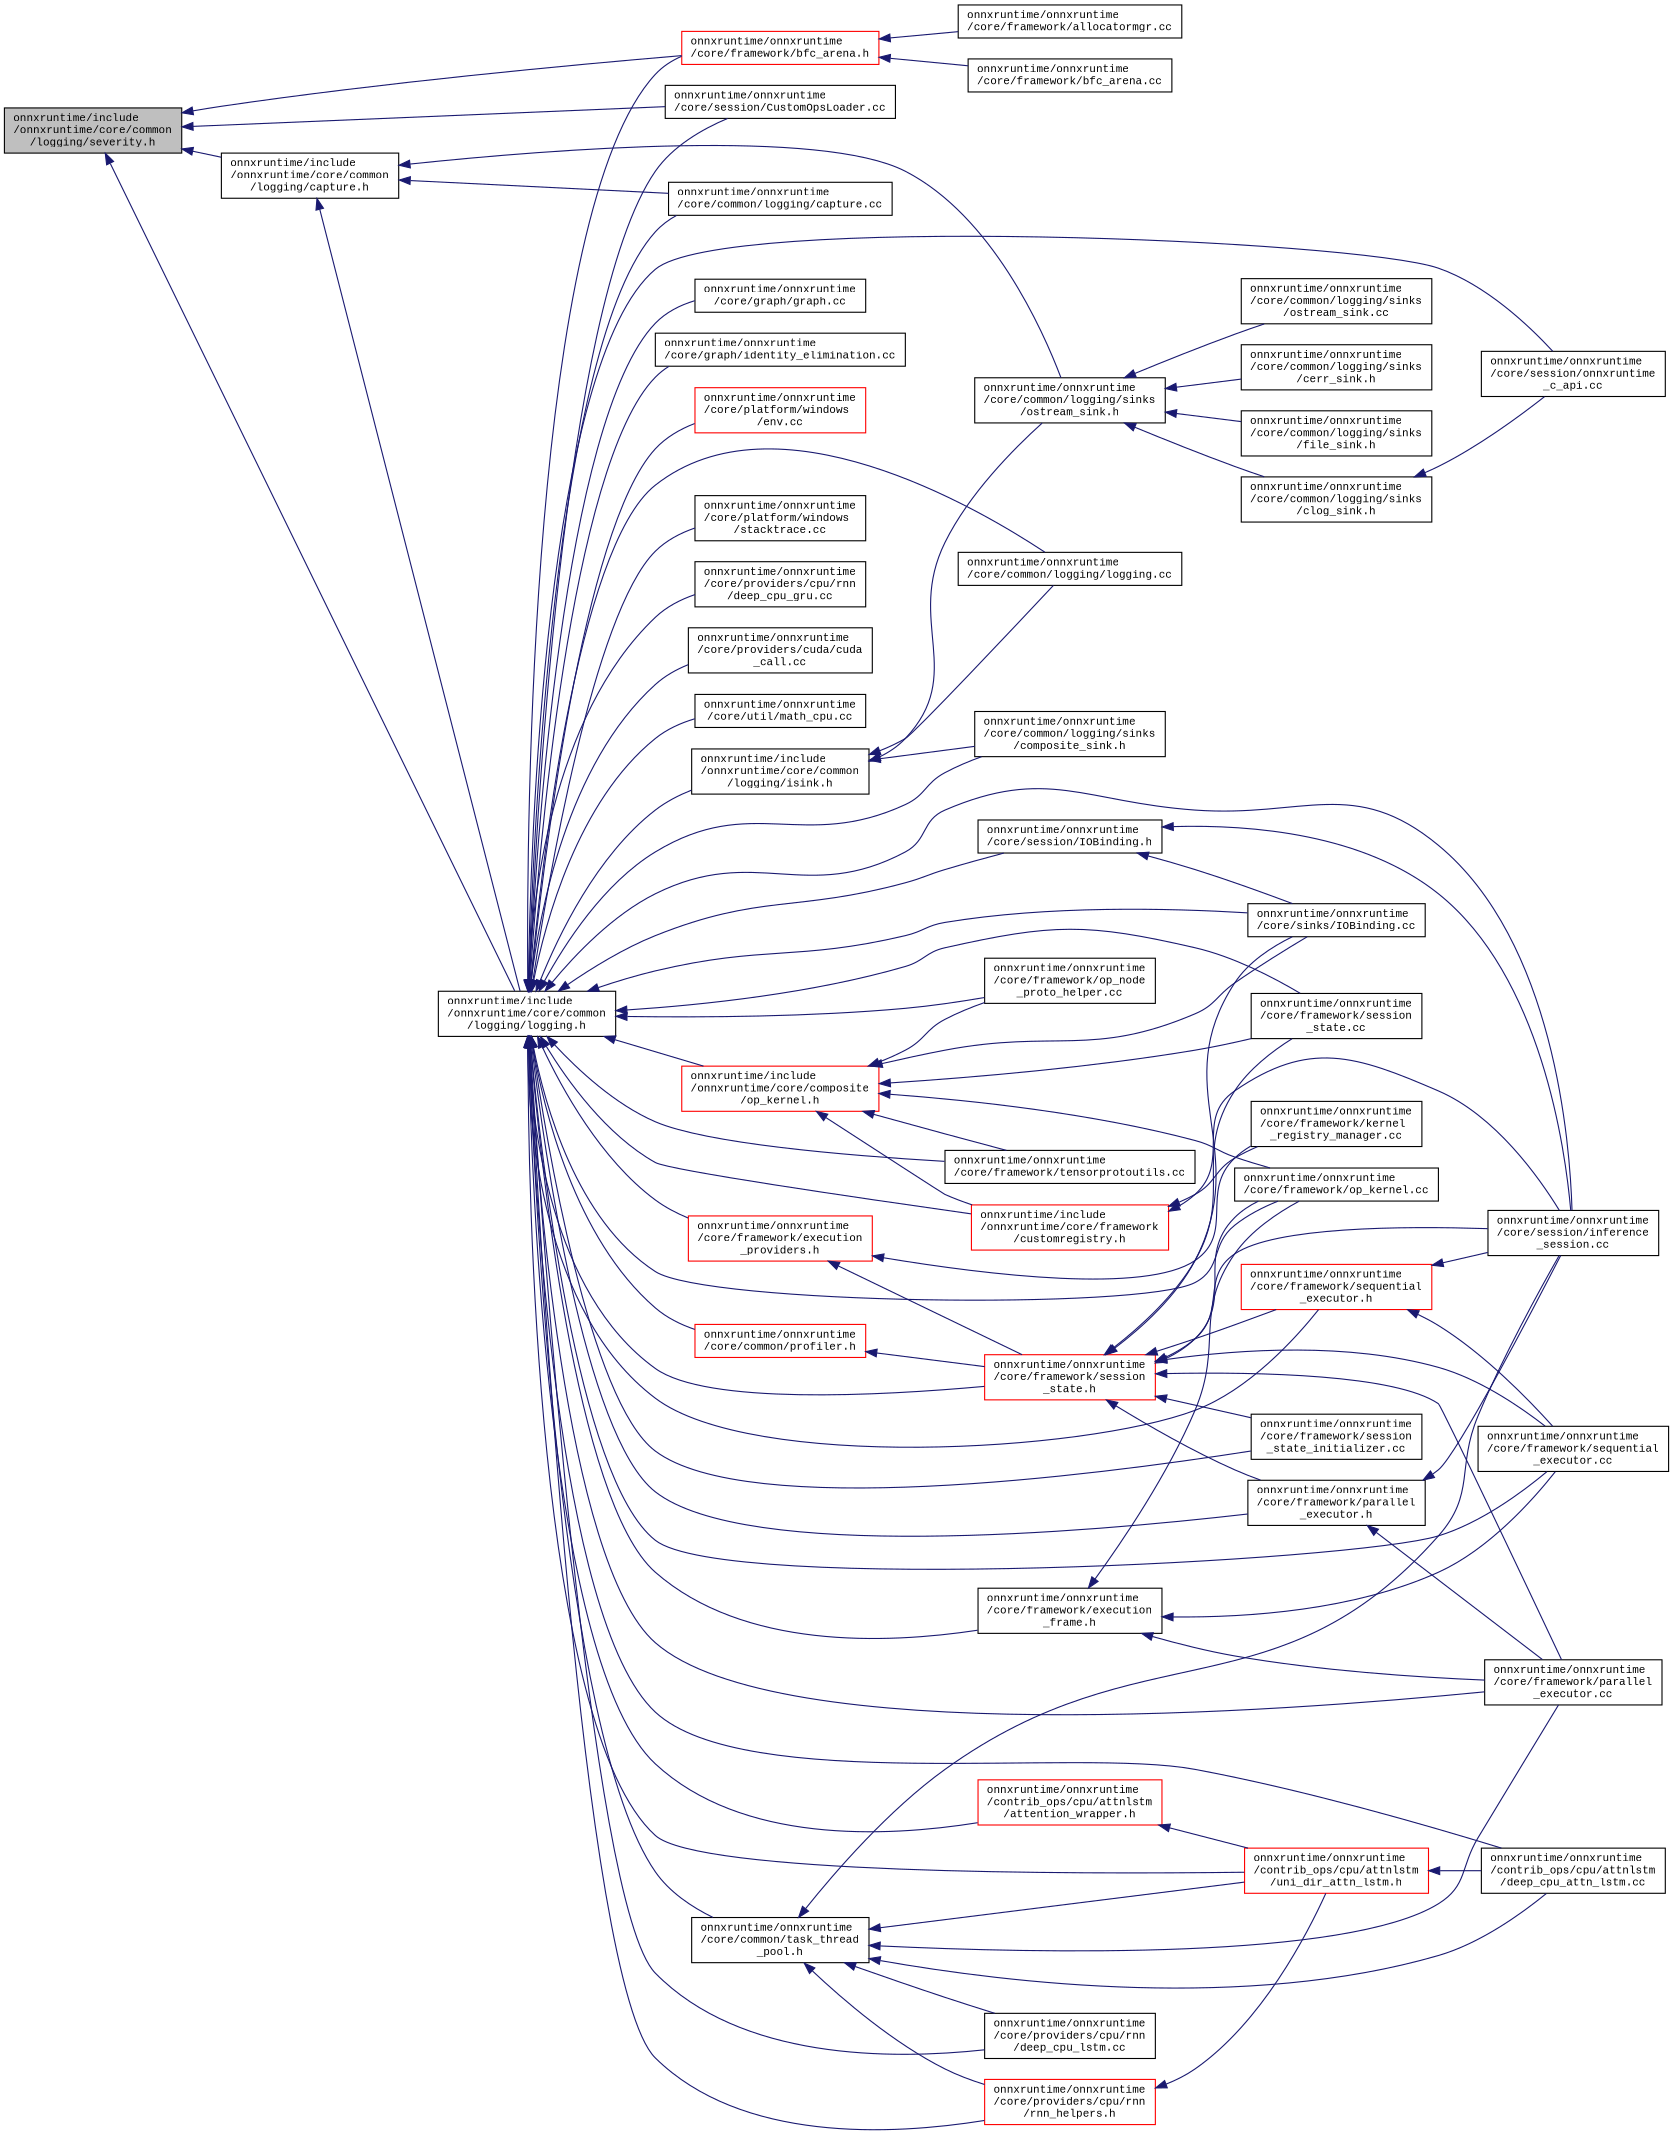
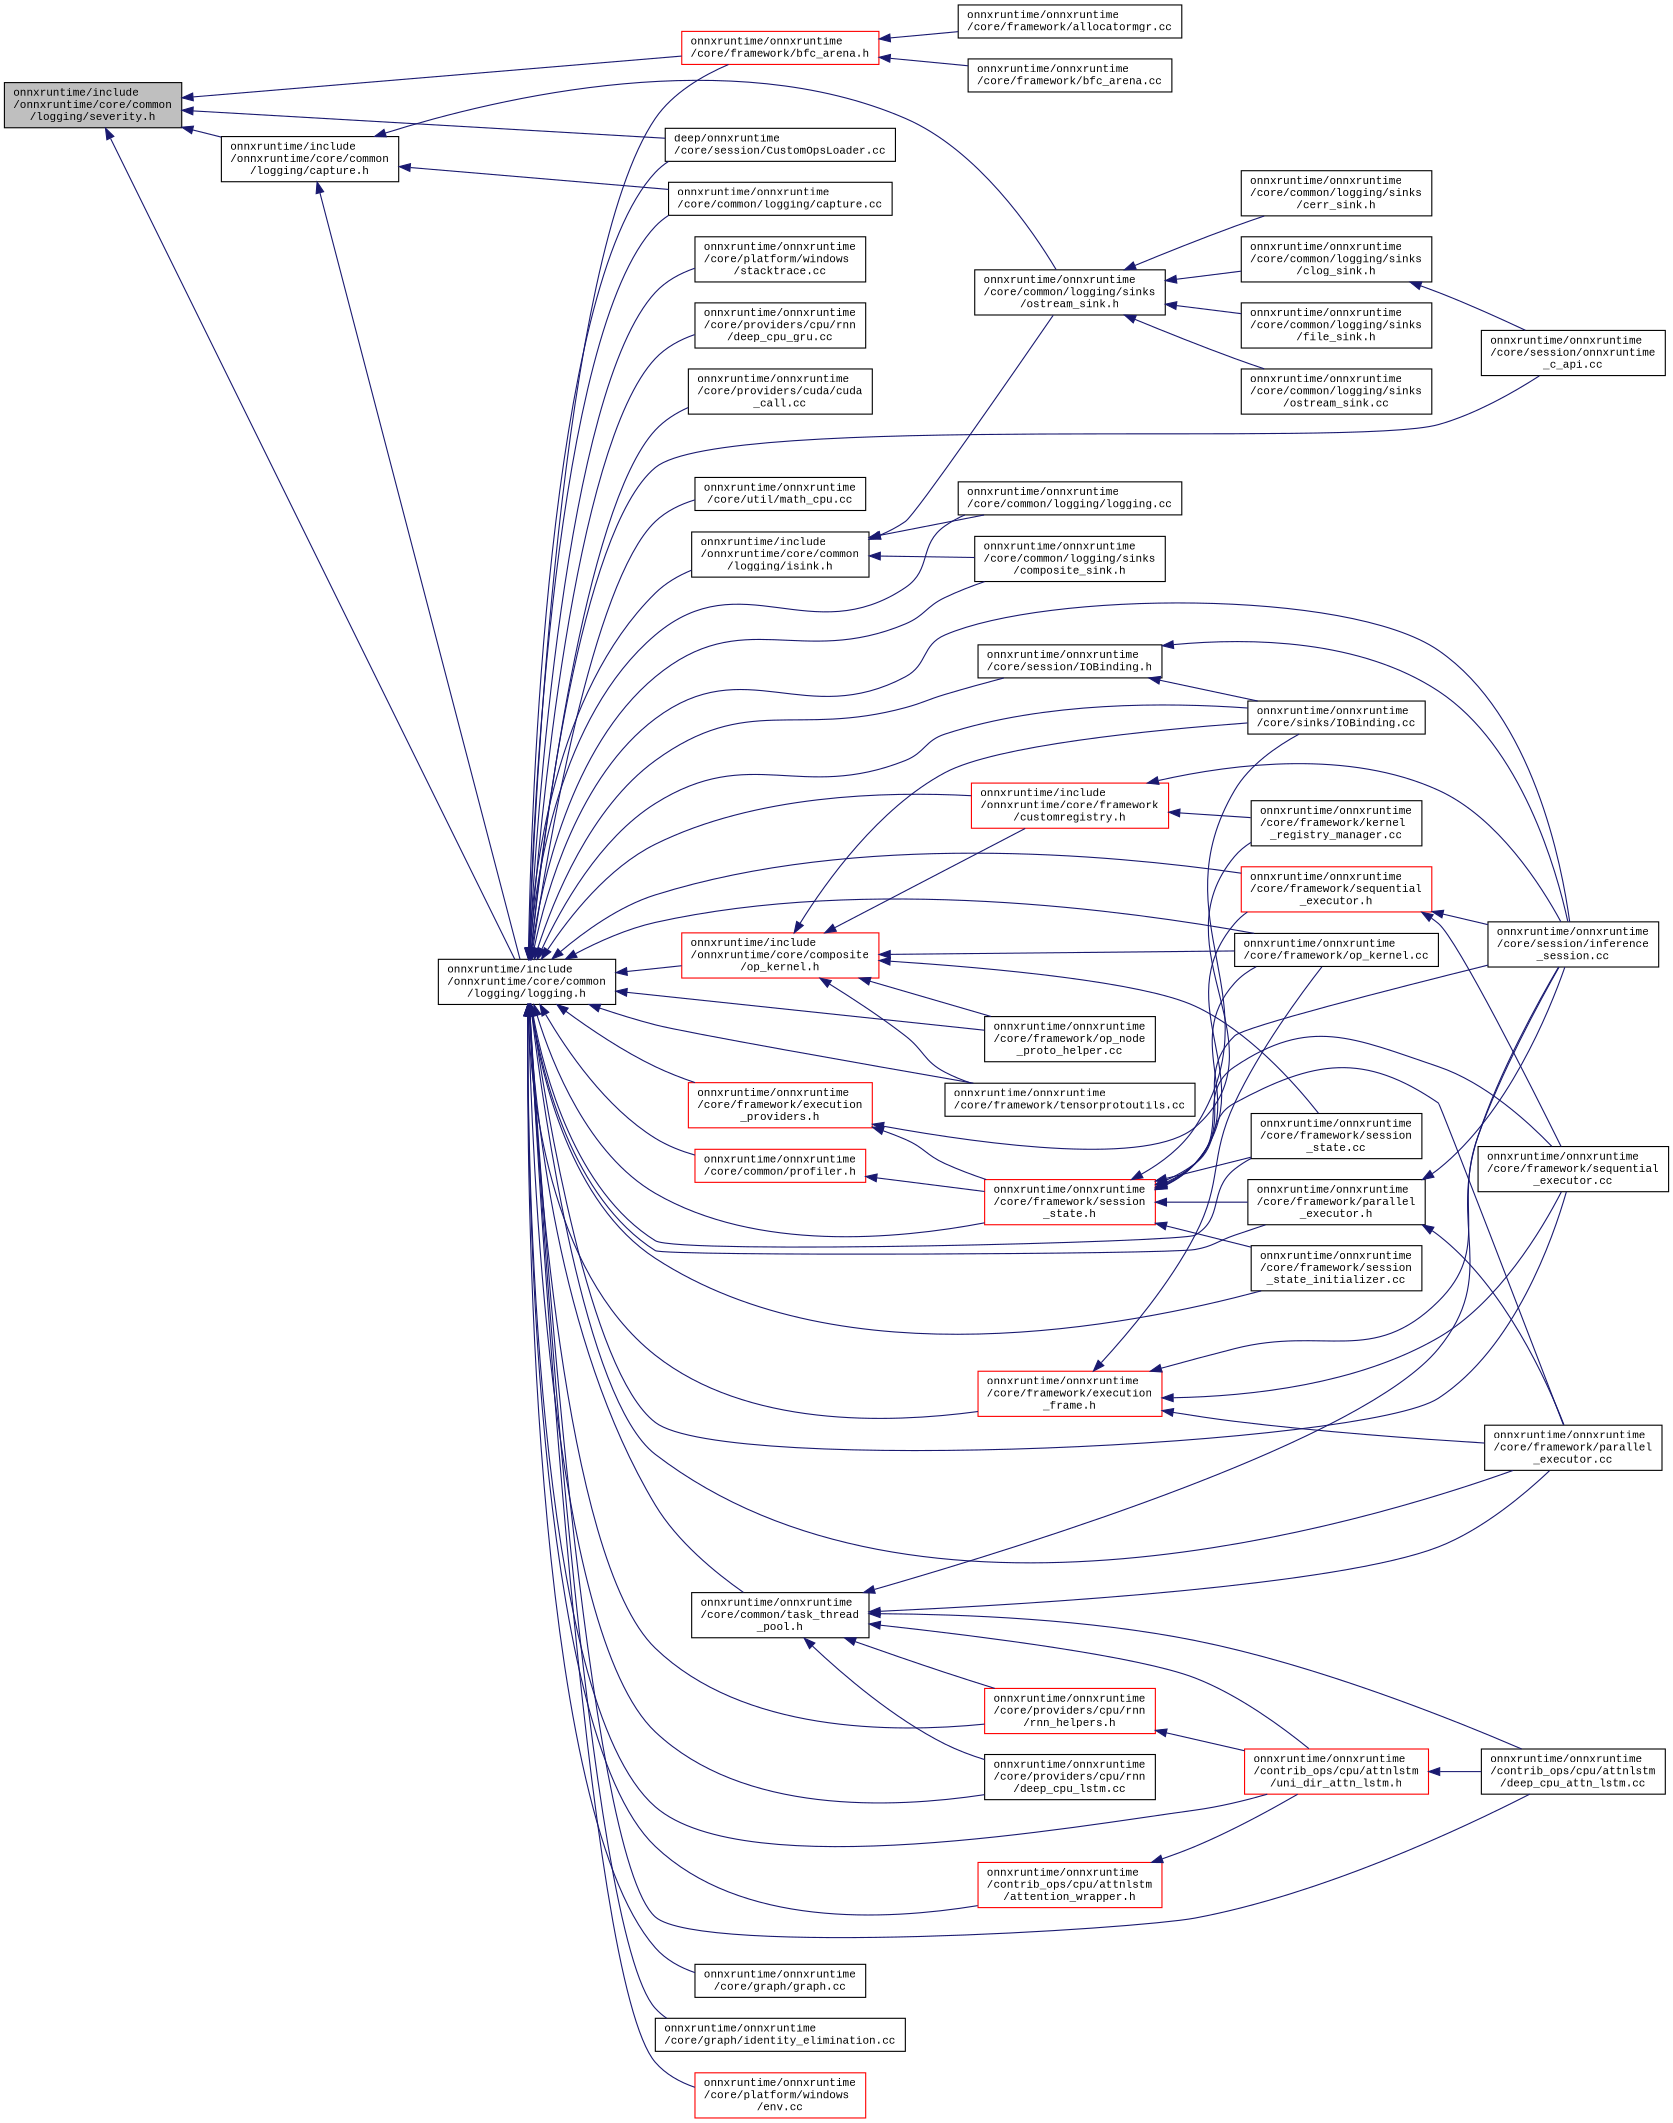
node "onnxruntime/onnxruntime /core/session/CustomOpsLoader.cc": label "onnxruntime/onnxruntime /core/session/CustomOpsLoader.cc" -> "deep/onnxruntime /core/session/CustomOpsLoader.cc"
edge "onnxruntime/onnxruntime /core/session/inference _session.cc" -> "onnxruntime/onnxruntime /core/framework/execution _frame.h": added
node "onnxruntime/onnxruntime /core/framework/execution _frame.h": color black -> red
